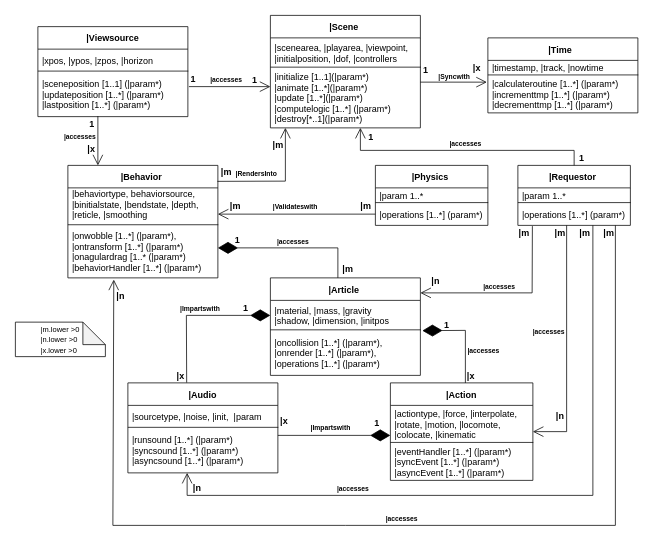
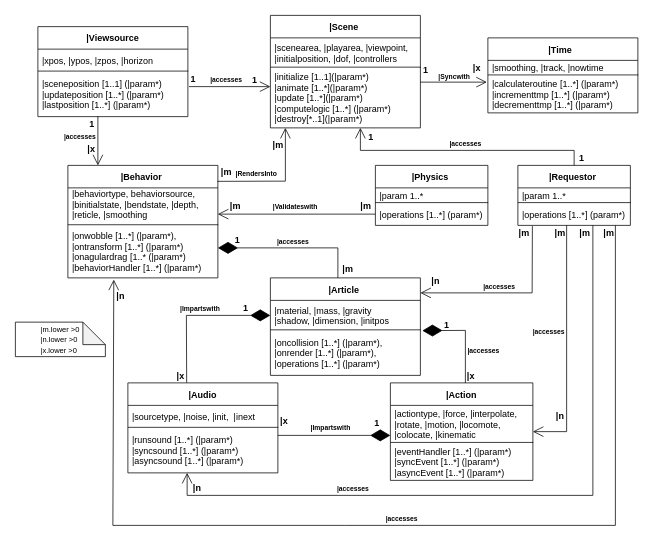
node "|timestamp, |track, |nowtime": label "|timestamp, |track, |nowtime" -> "|smoothing, |track, |nowtime"
node "|sourcetype, |noise, |init, |param": label "|sourcetype, |noise, |init, |param" -> "|sourcetype, |noise, |init, |inext"
